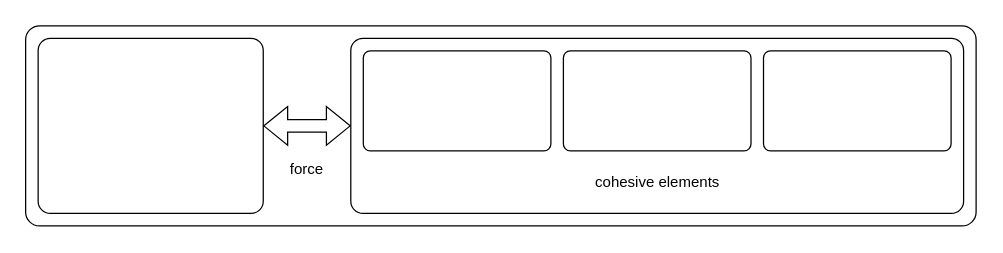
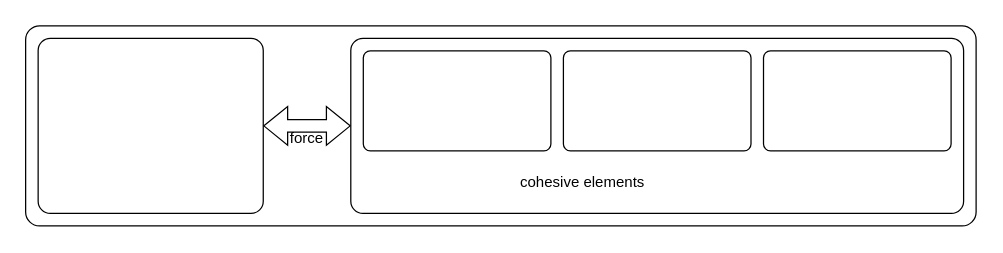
node "force": moved (307, 169) -> (307, 138)
node "cohesive elements": moved (657, 182) -> (582, 182)
